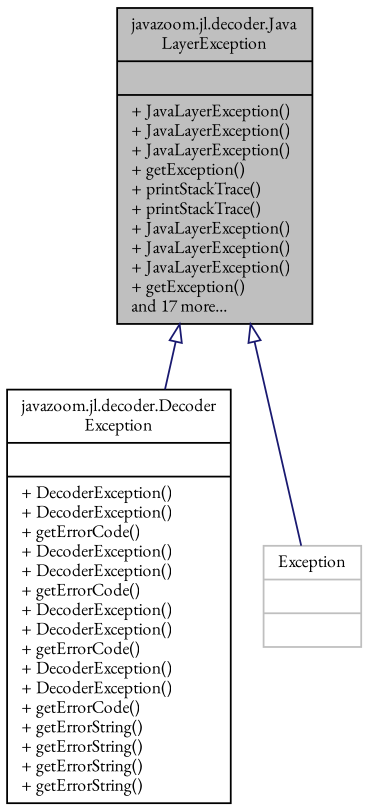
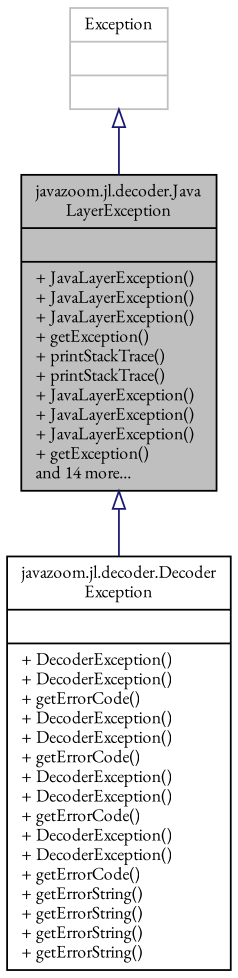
node "javazoom.jl.decoder.Java": text "and 17 more..." -> "and 14 more..."
edge "Exception" -> "javazoom.jl.decoder.Java": reversed
